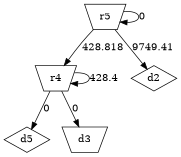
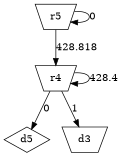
node "d2": removed
edge "r4" -> "d3": label "0" -> "1"
